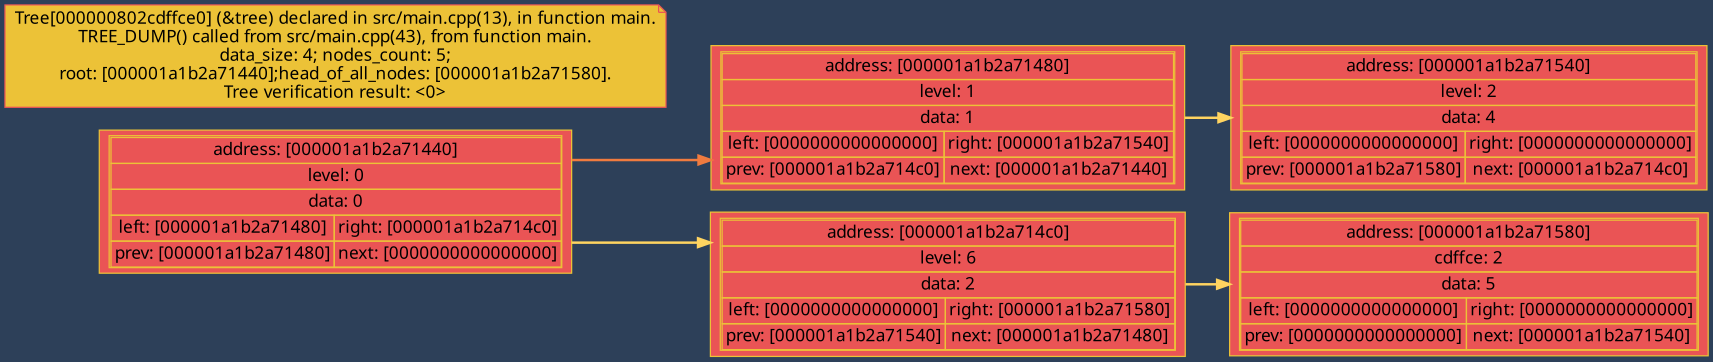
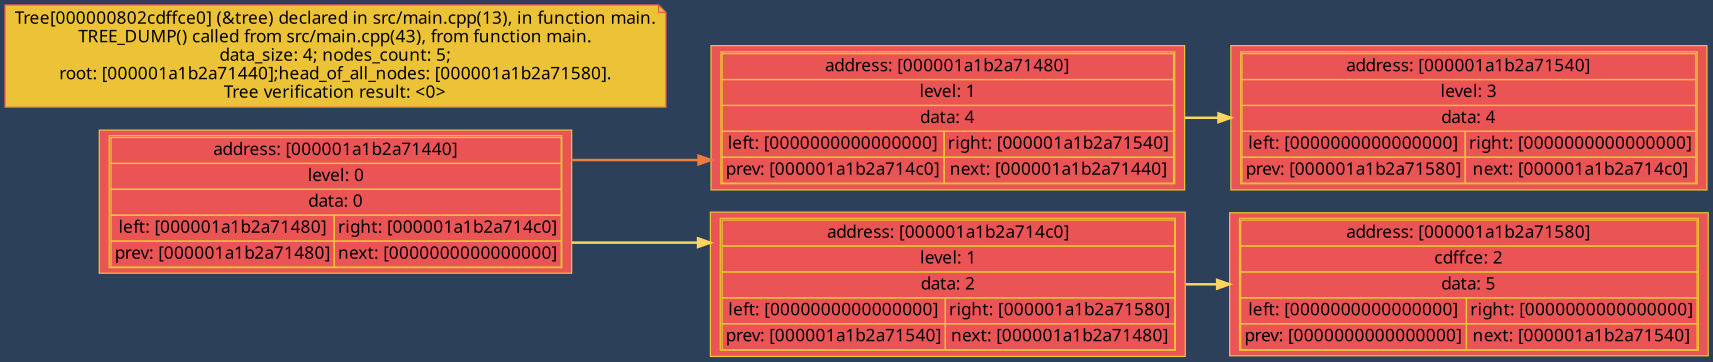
node "address: [000001a1b2a71540]": text "level: 2" -> "level: 3"
node "address: [000001a1b2a71480]": text "data: 1" -> "data: 4"
node "address: [000001a1b2a714c0]": text "level: 6" -> "level: 1"
